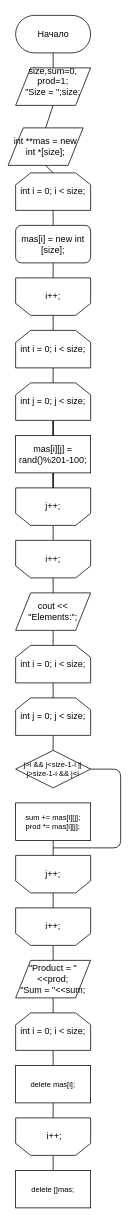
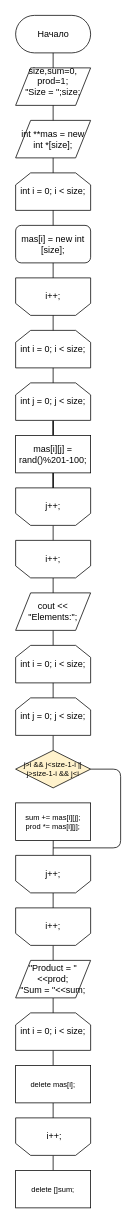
node "int **mas = new int *[size];": moved (45, 147) -> (53, 139)
node "j>i && j<size-1-i || j>size-1-i && j<i": fillcolor #ffffff -> #fff2cc
node "delete []mas;": label "delete []mas;" -> "delete []sum;"
